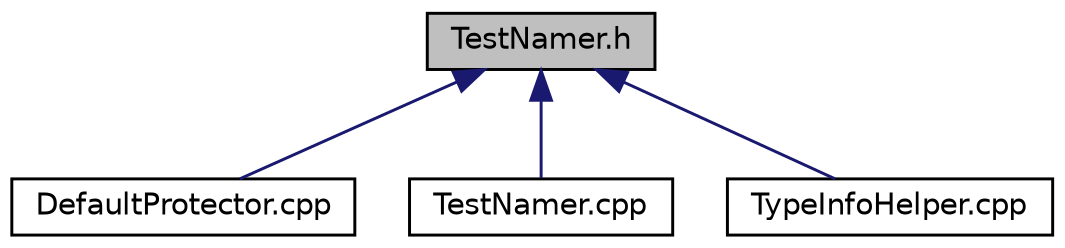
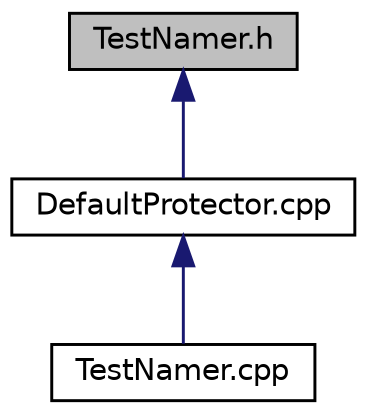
edge "TestNamer.cpp" -> "TestNamer.h": now "TestNamer.cpp" -> "DefaultProtector.cpp"
node "TypeInfoHelper.cpp": removed
